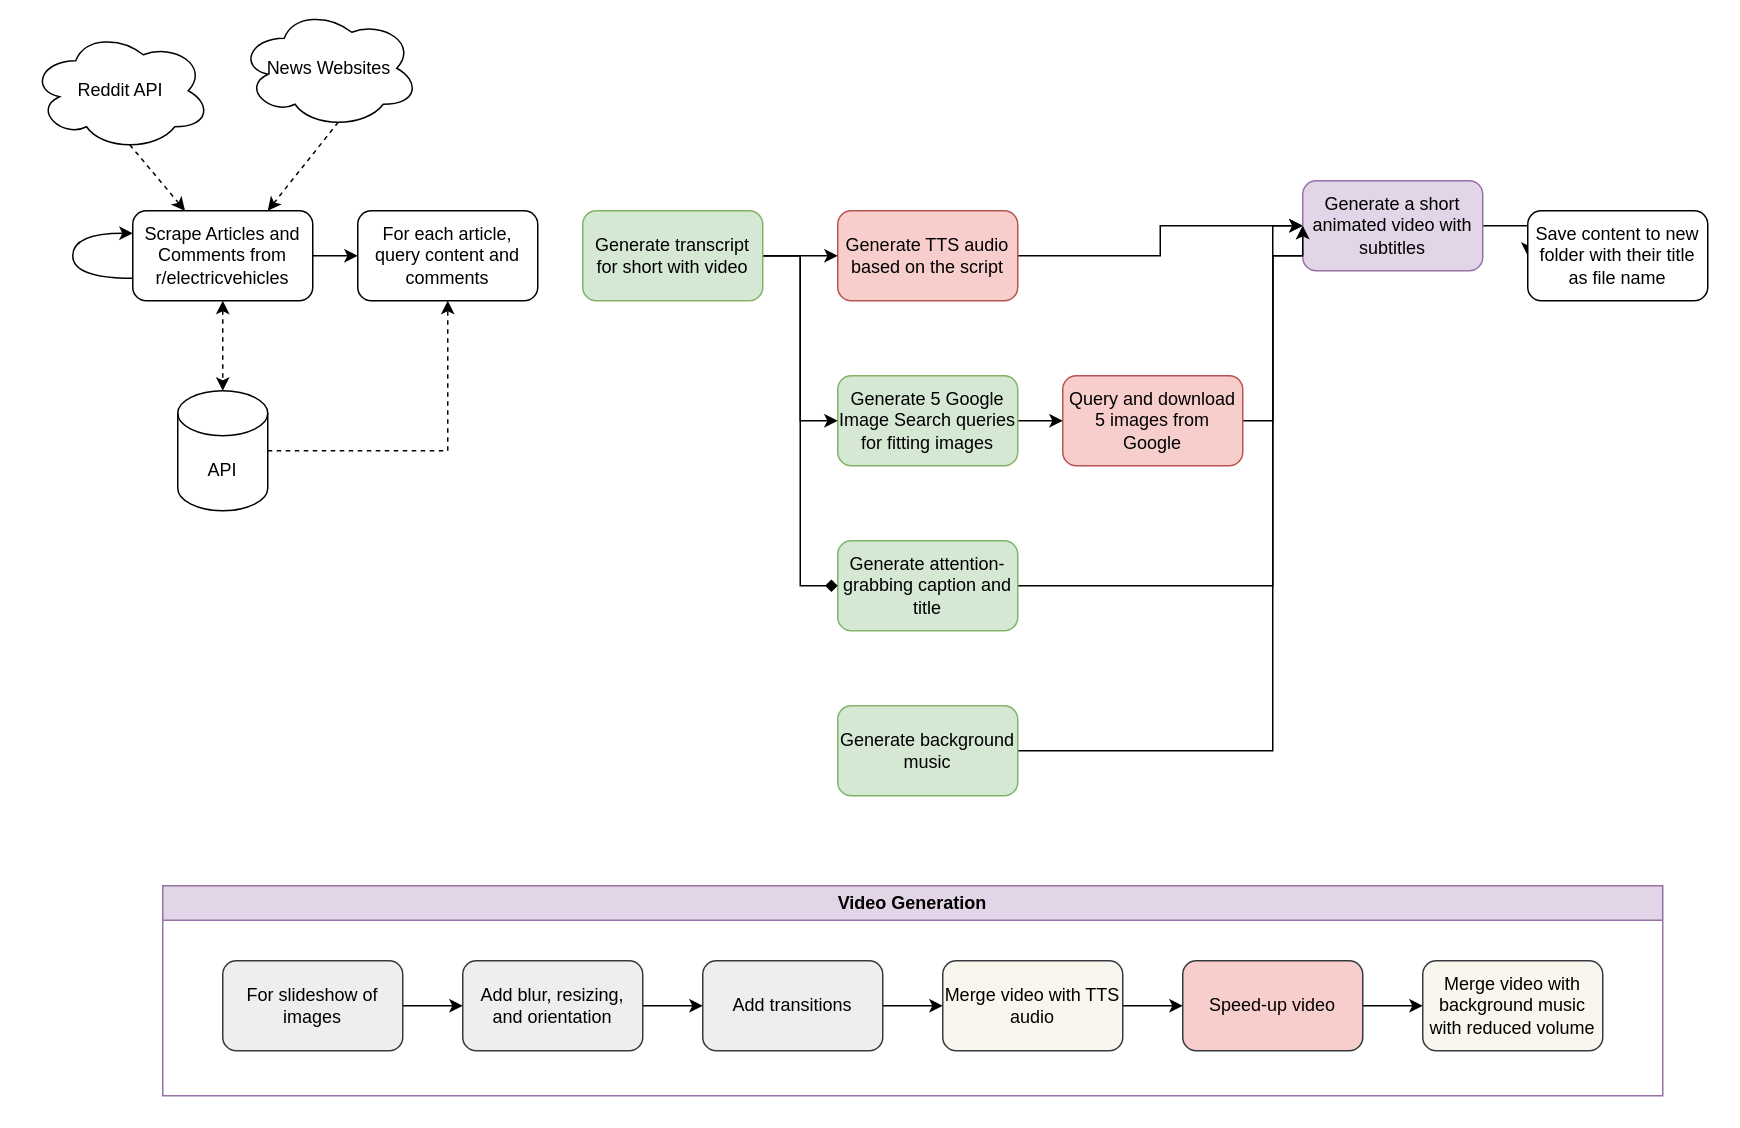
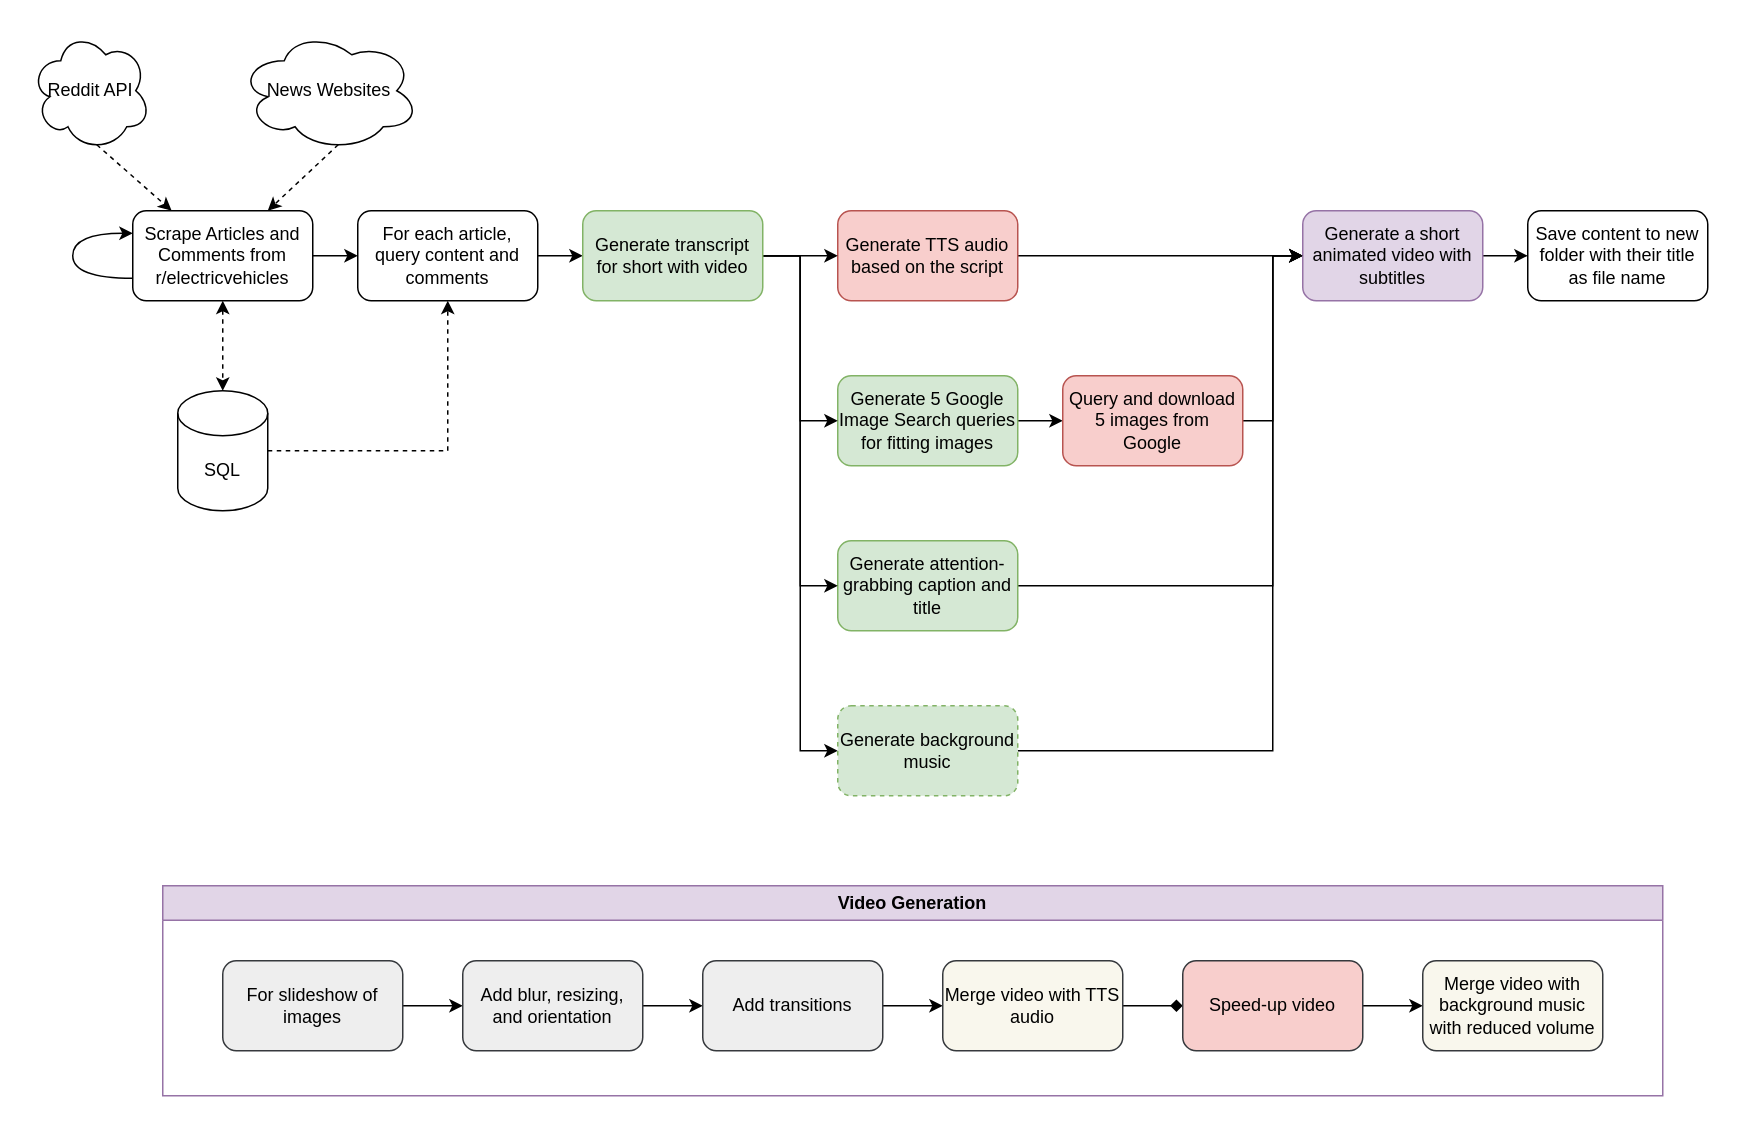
node "News Websites": moved (329, 68) -> (329, 91)
node "Reddit API": size 180x120 -> 120x120
node "Generate a short animated video with subtitles": moved (1393, 226) -> (1393, 256)
edge "For each article, query content and comments" -> "Generate transcript for short with video": added
node "API": label "API" -> "SQL"
edge "Generate transcript for short with video" -> "Generate attention-grabbing caption and title": arrowhead diamond -> classic
edge "Generate transcript for short with video" -> "Generate background music": added
node "Generate background music": style solid -> dashed
edge "Merge video with TTS audio" -> "Speed-up video": arrowhead classic -> diamond
